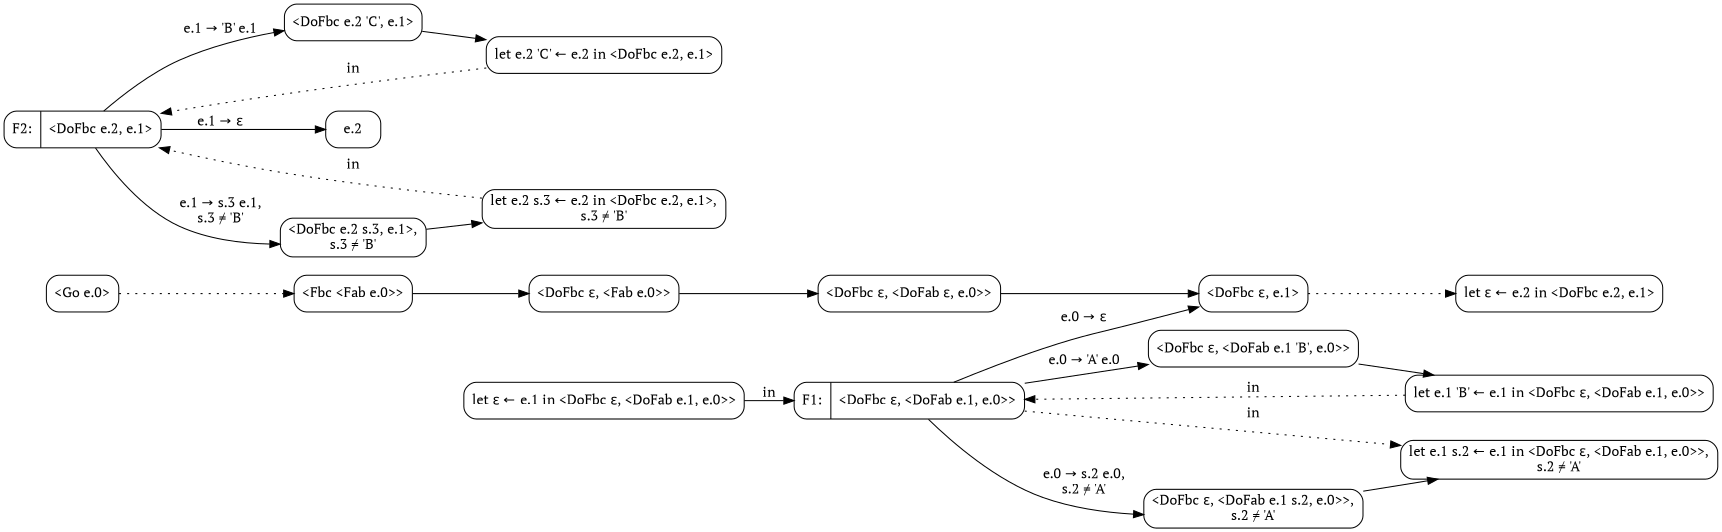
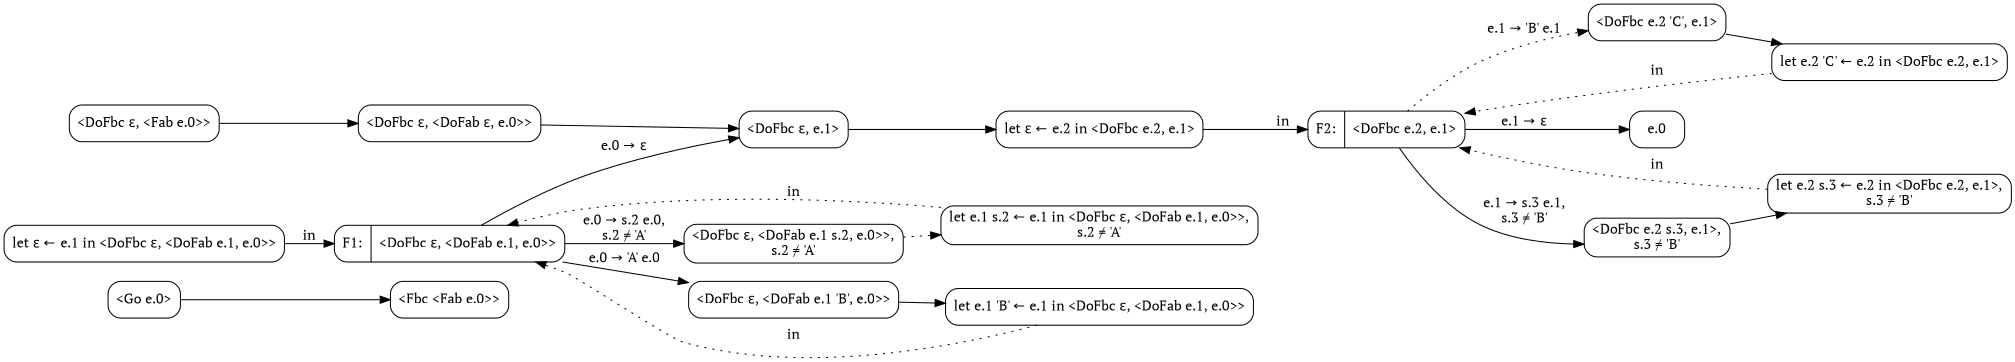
edge "F2:" -> "<DoFbc e.2 'C', e.1>": style solid -> dotted
node "e.2": label "e.2" -> "e.0"
edge "let ε ← e.2 in <DoFbc e.2, e.1>" -> "F2:": added, label "in"
edge "<Go e.0>" -> "<Fbc <Fab e.0>>": style dotted -> solid
edge "<Fbc <Fab e.0>>" -> "<DoFbc ε, <Fab e.0>>": removed
edge "<DoFbc ε, e.1>" -> "let ε ← e.2 in <DoFbc e.2, e.1>": style dotted -> solid
edge "F1:" -> "let e.1 s.2 ← e.1 in <DoFbc ε, <DoFab e.1, e.0>>, s.2 ≠ 'A'": reversed
edge "<DoFbc ε, <DoFab e.1 s.2, e.0>>, s.2 ≠ 'A'" -> "let e.1 s.2 ← e.1 in <DoFbc ε, <DoFab e.1, e.0>>, s.2 ≠ 'A'": style solid -> dotted
